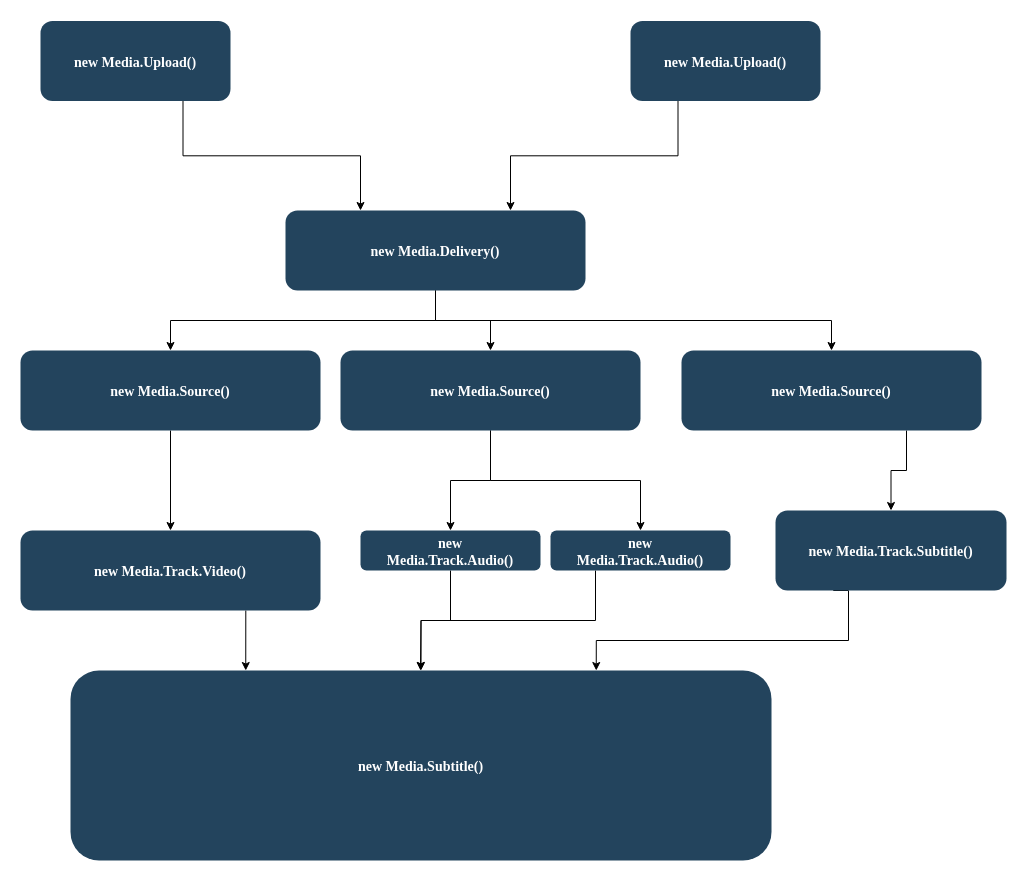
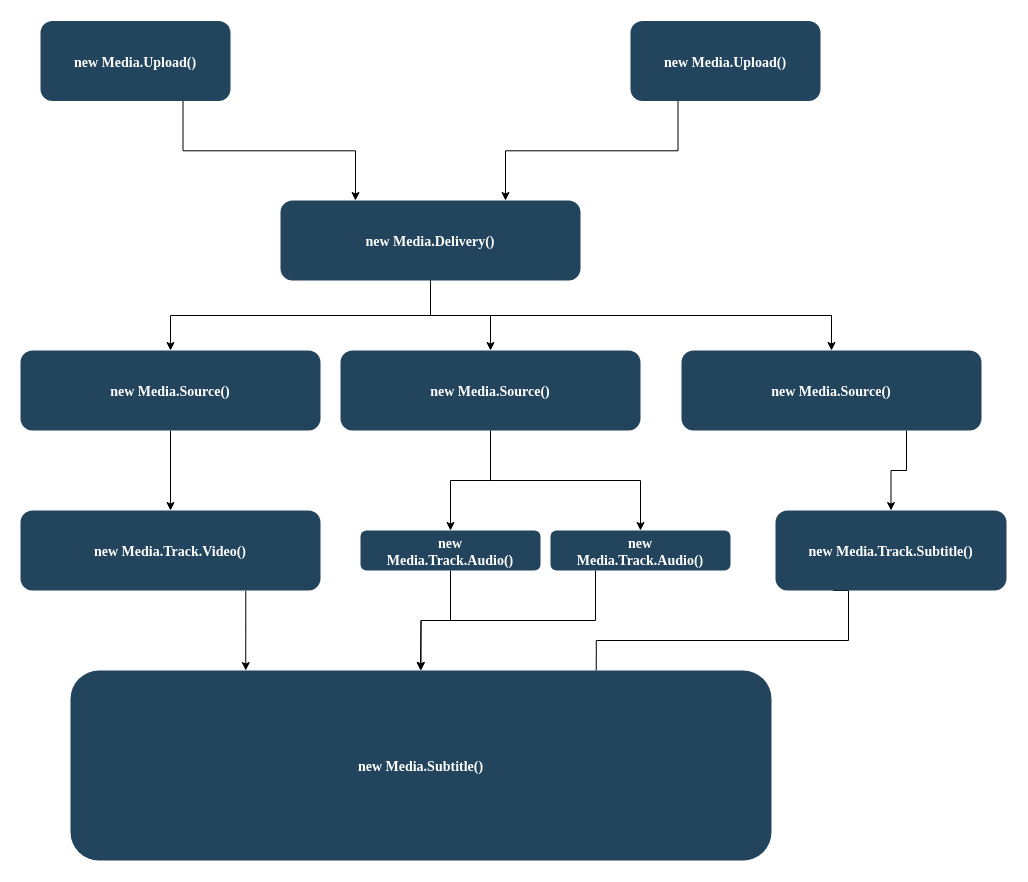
node "new Media.Delivery()": moved (436, 251) -> (431, 241)
node "new Media.Track.Video()": moved (171, 571) -> (171, 551)
edge "new Media.Track.Subtitle()" -> "new Media.Subtitle()": arrowhead classic -> none
